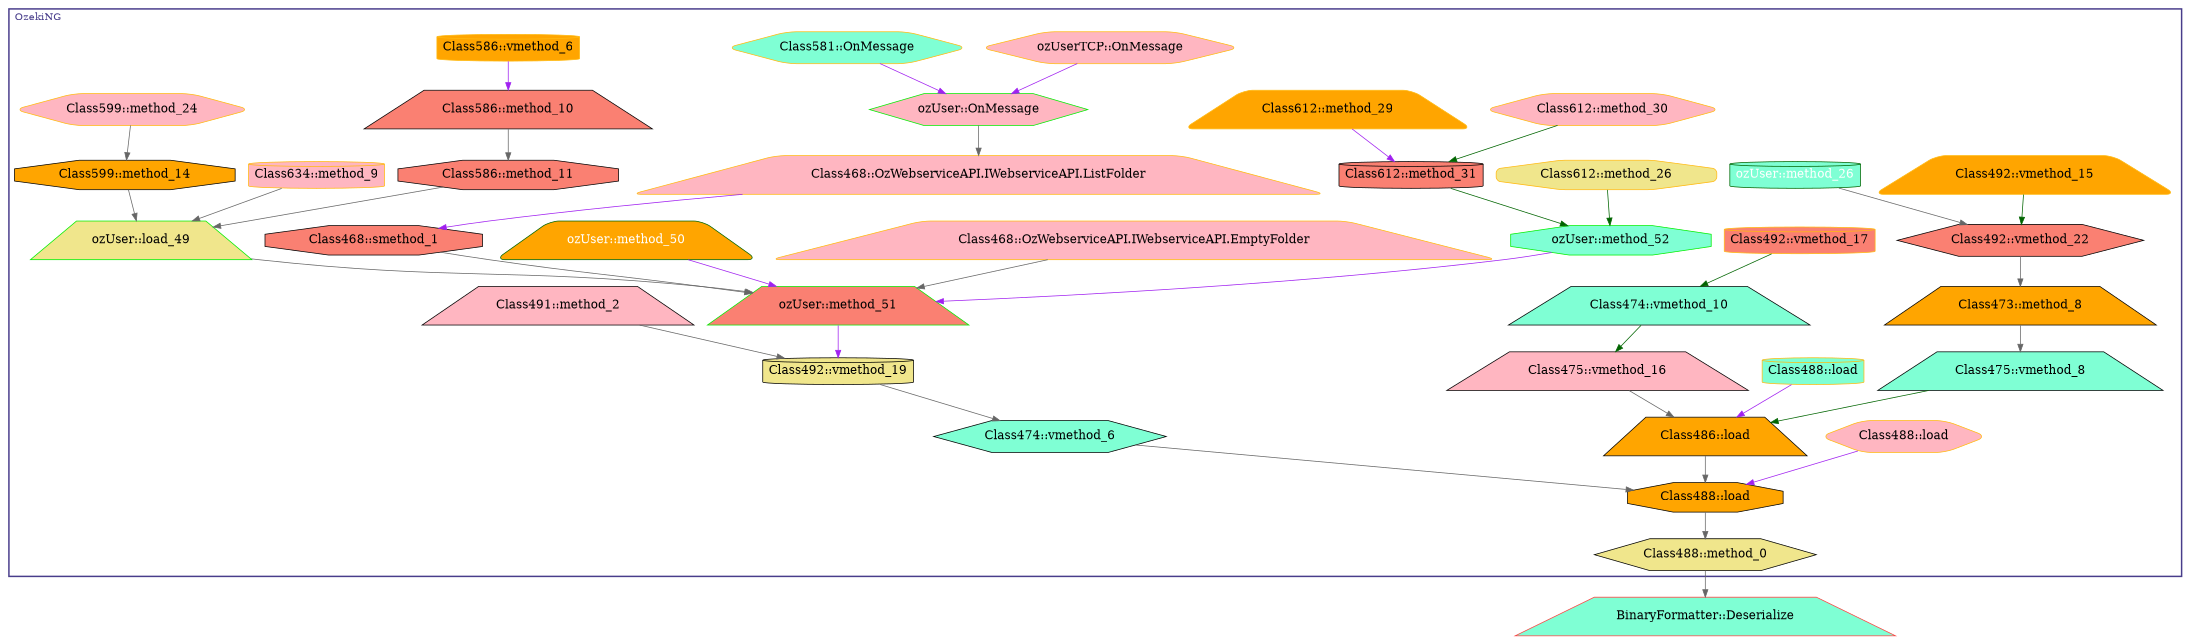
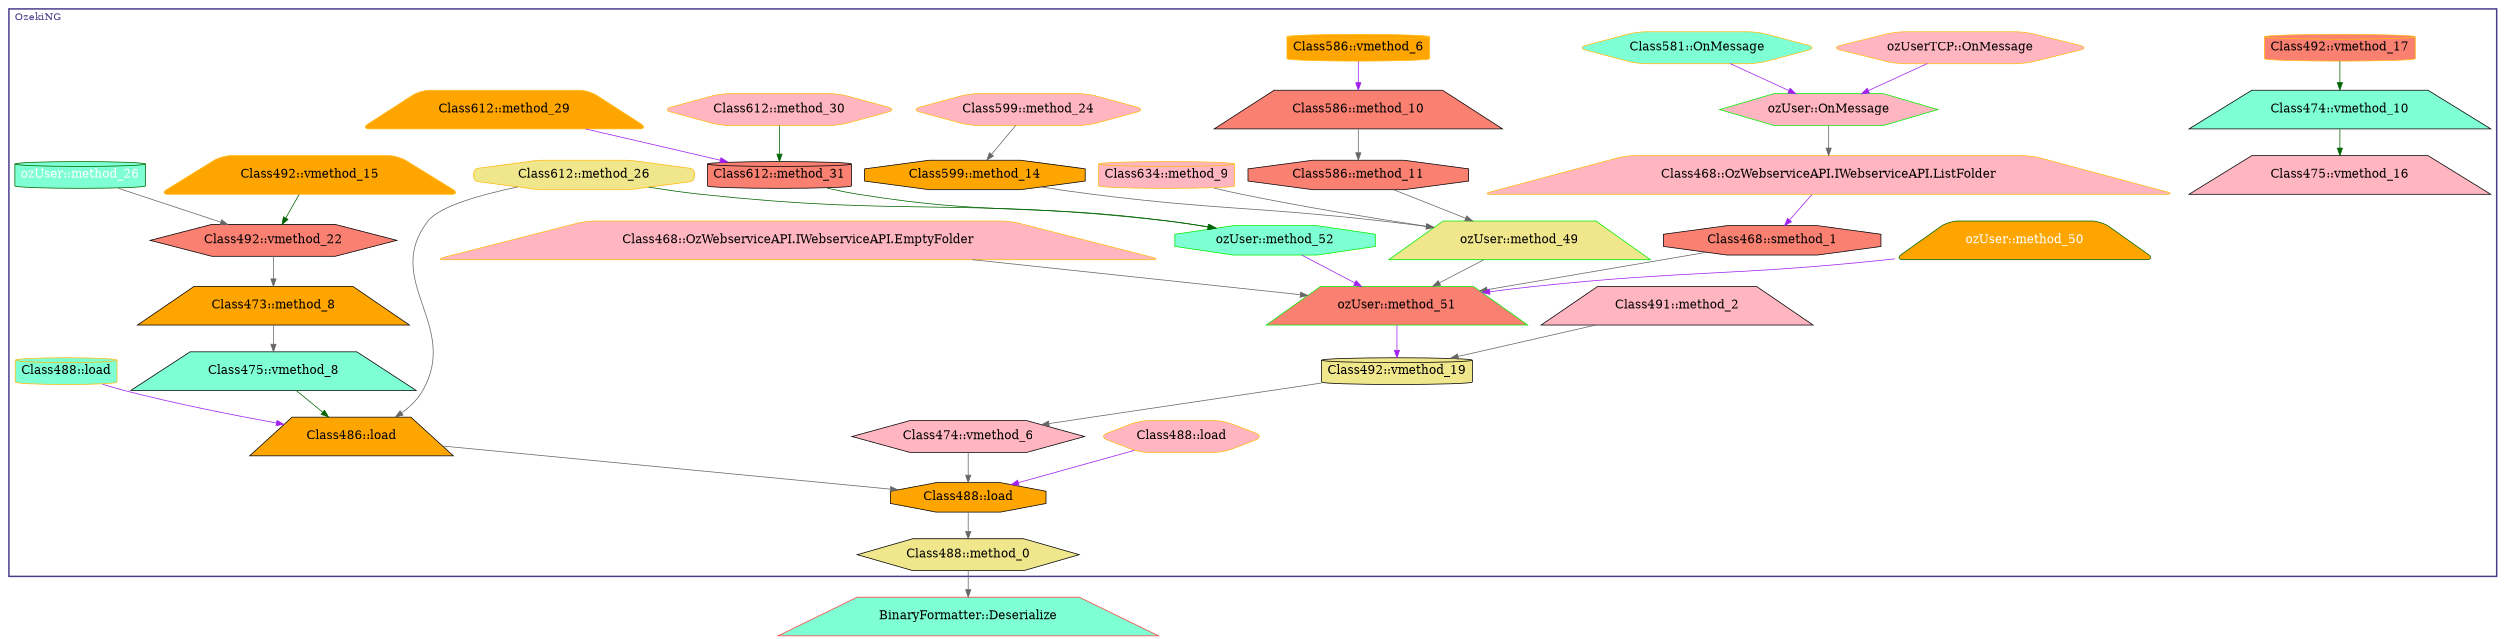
node "ozUser::load_49": label "ozUser::load_49" -> "ozUser::method_49"
edge "Class475::vmethod_16" -> "Class486::load": now "Class612::method_26" -> "Class486::load"
node "Class474::vmethod_6": fillcolor aquamarine -> lightpink
